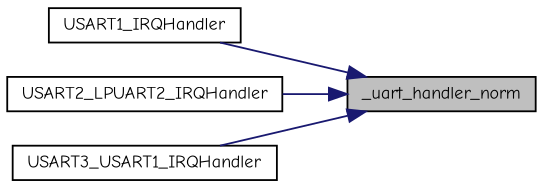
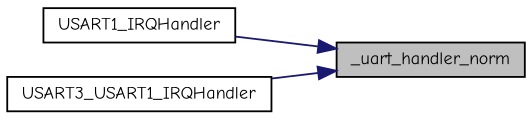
node "USART2_LPUART2_IRQHandler": removed
